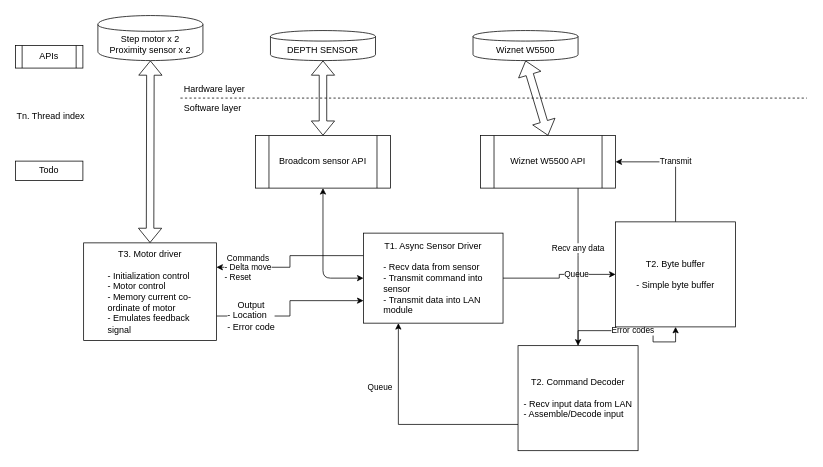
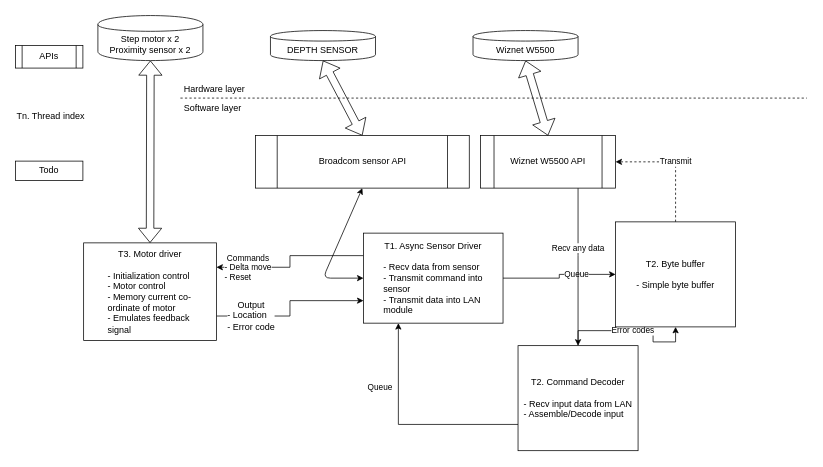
node "Broadcom sensor API": size 135x53 -> 214x53
edge "T2. Byte buffer - Simple byte buffer" -> "Wiznet W5500 API": style solid -> dashed
